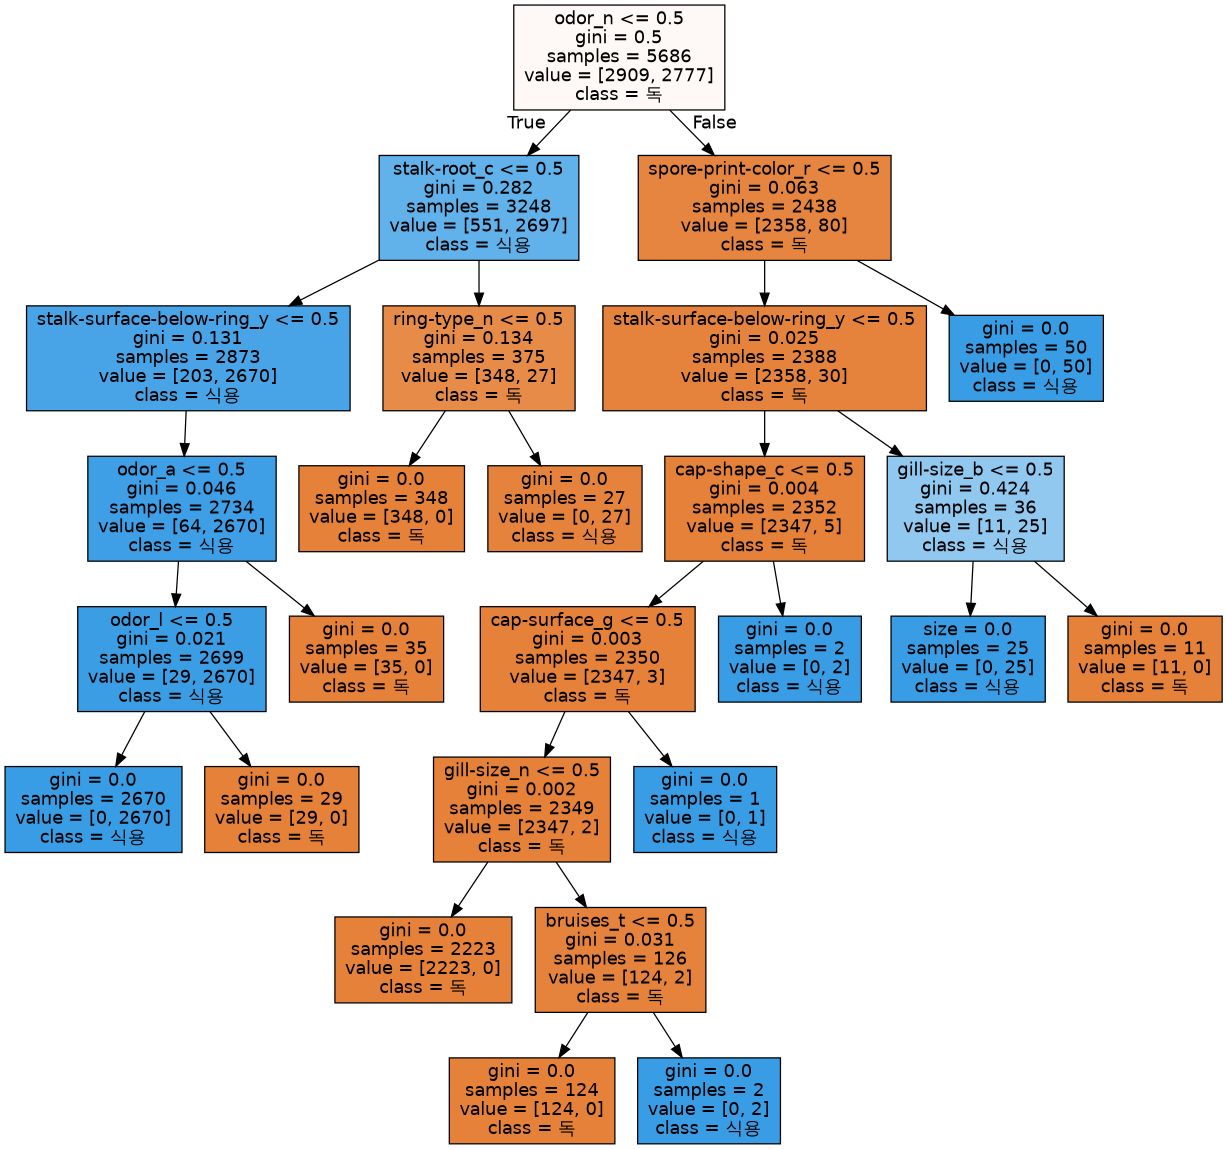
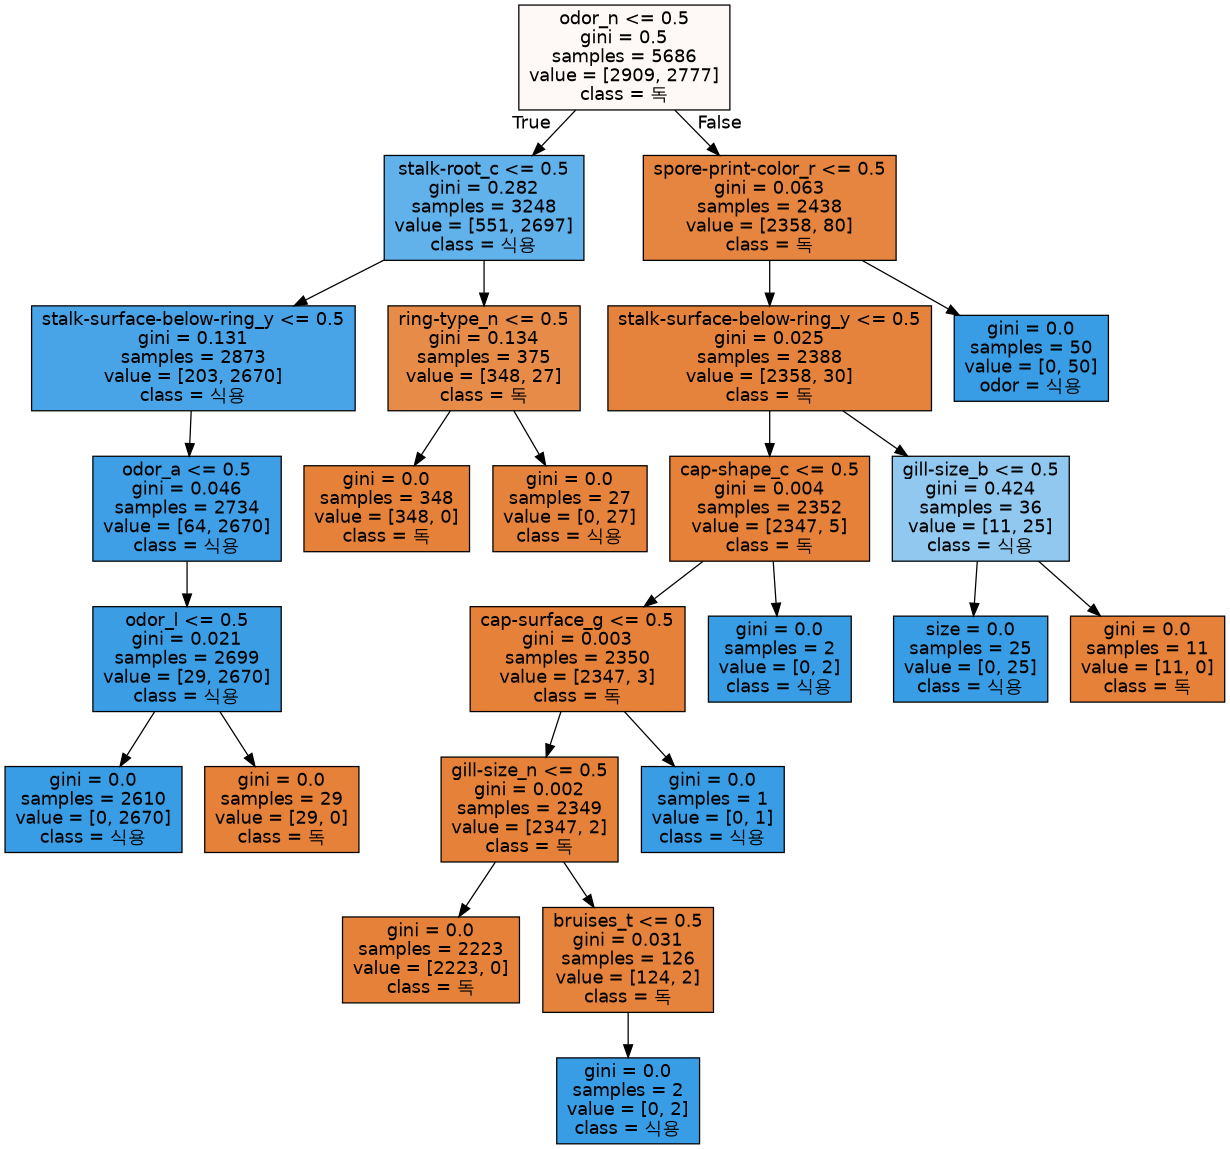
node "gini = 0.0 samples = 50 value = [0, 50] class = 식용": label "gini = 0.0 samples = 50 value = [0, 50] class = 식용" -> "gini = 0.0 samples = 50 value = [0, 50] odor = 식용"
node "gini = 0.0 samples = 35 value = [35, 0] class = 독": removed
node "gini = 0.0 samples = 2670 value = [0, 2670] class = 식용": label "gini = 0.0 samples = 2670 value = [0, 2670] class = 식용" -> "gini = 0.0 samples = 2610 value = [0, 2670] class = 식용"
node "gini = 0.0 samples = 124 value = [124, 0] class = 독": removed
